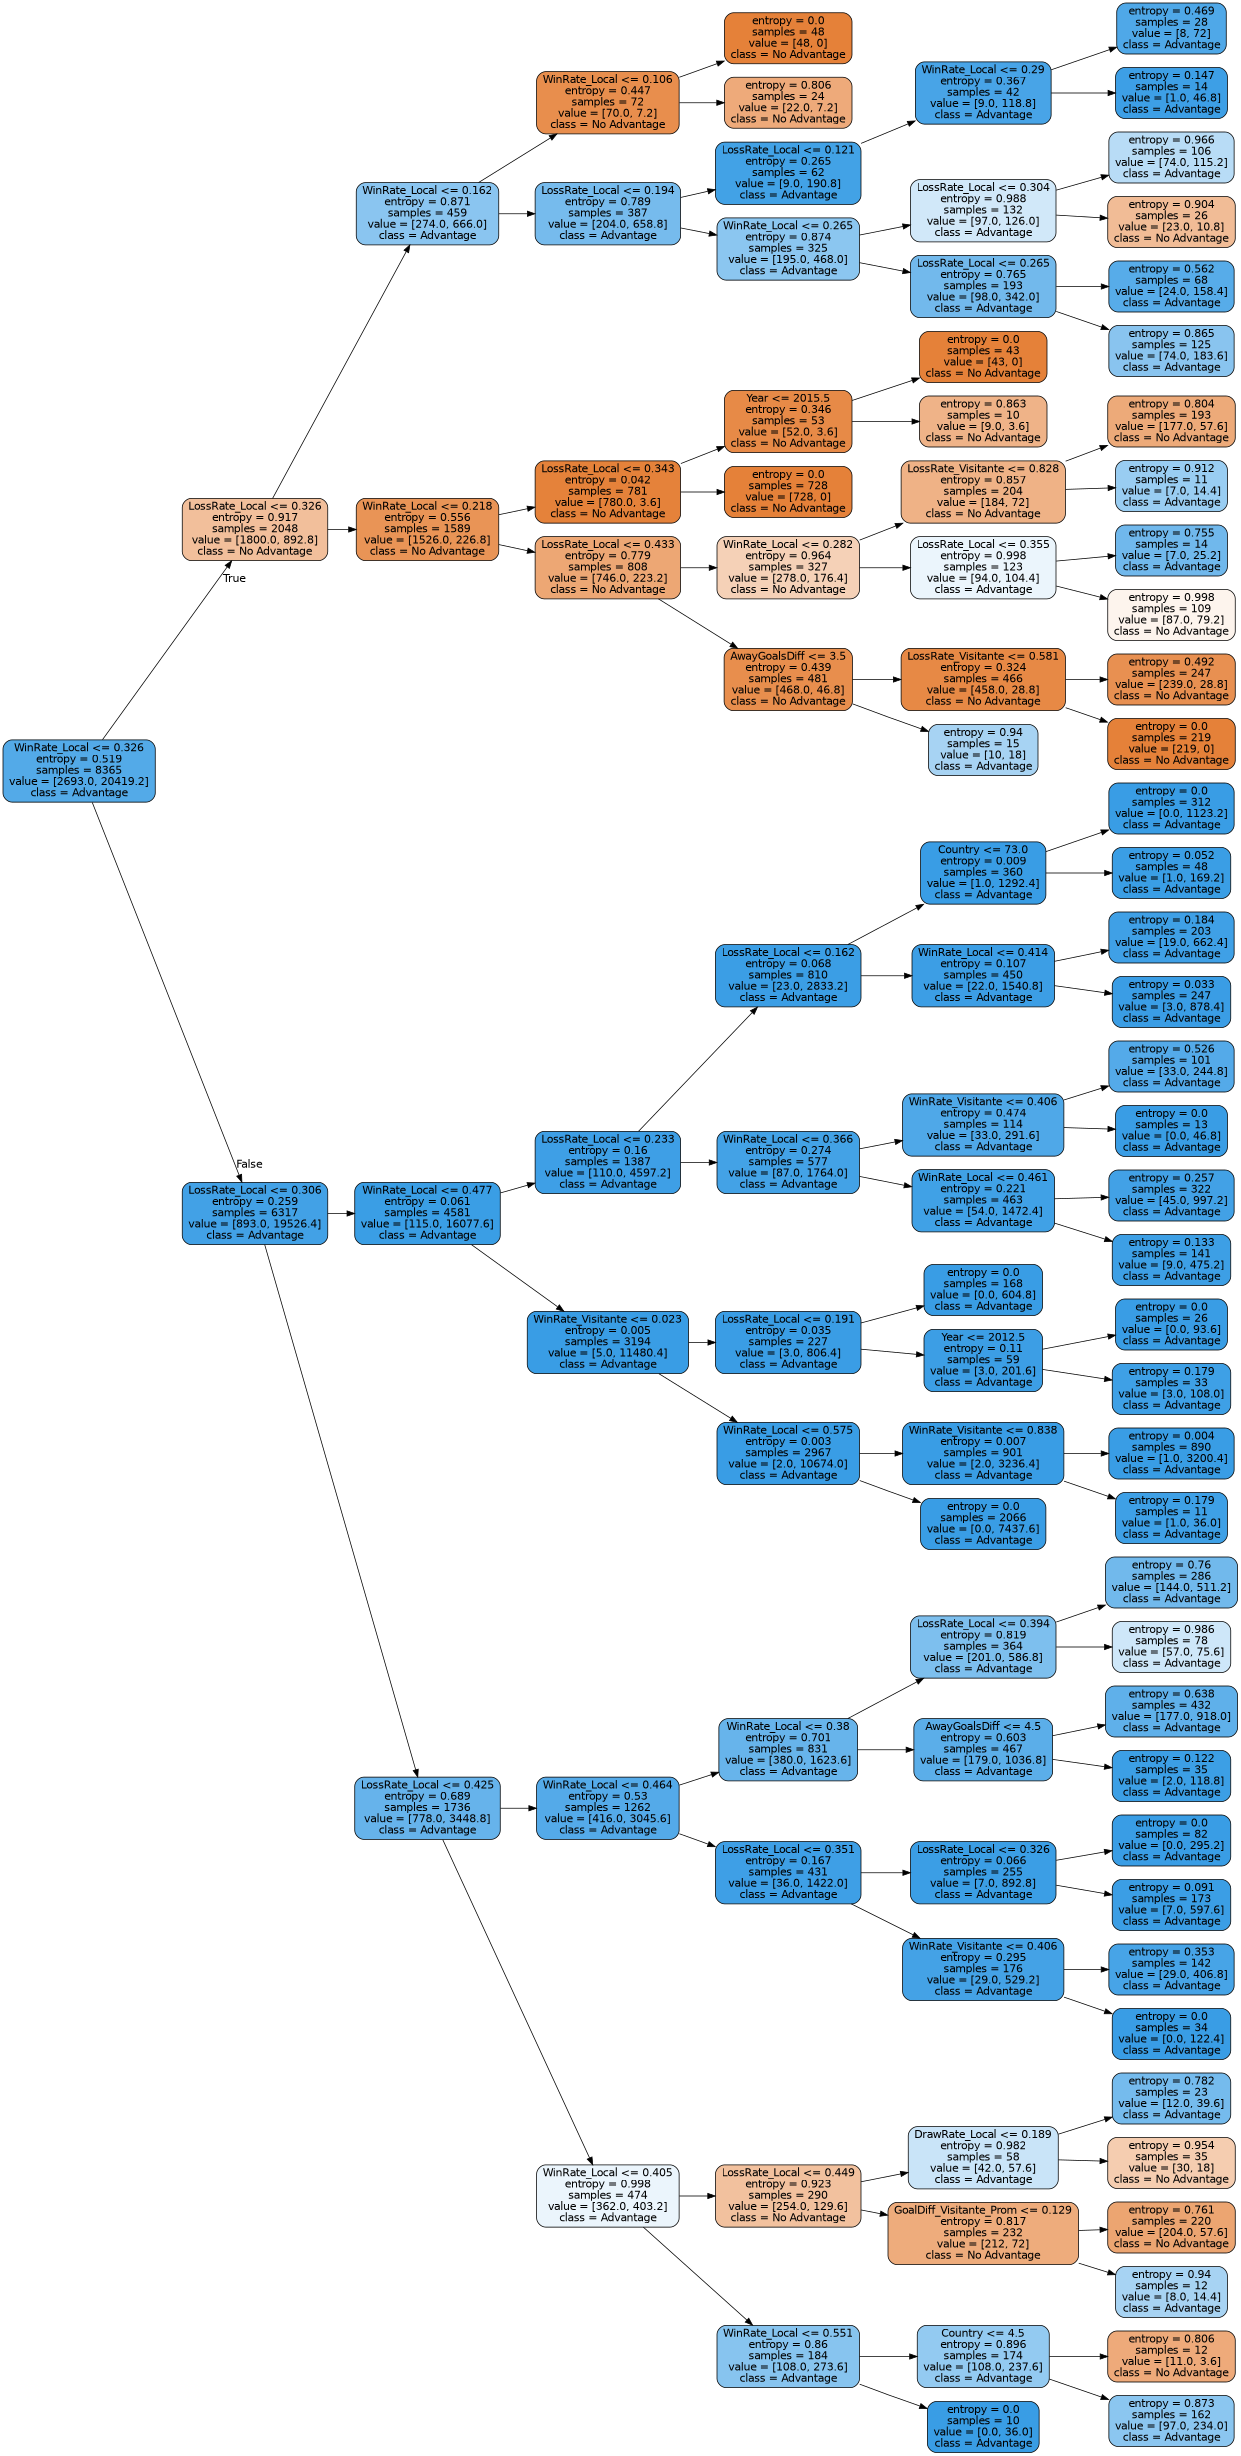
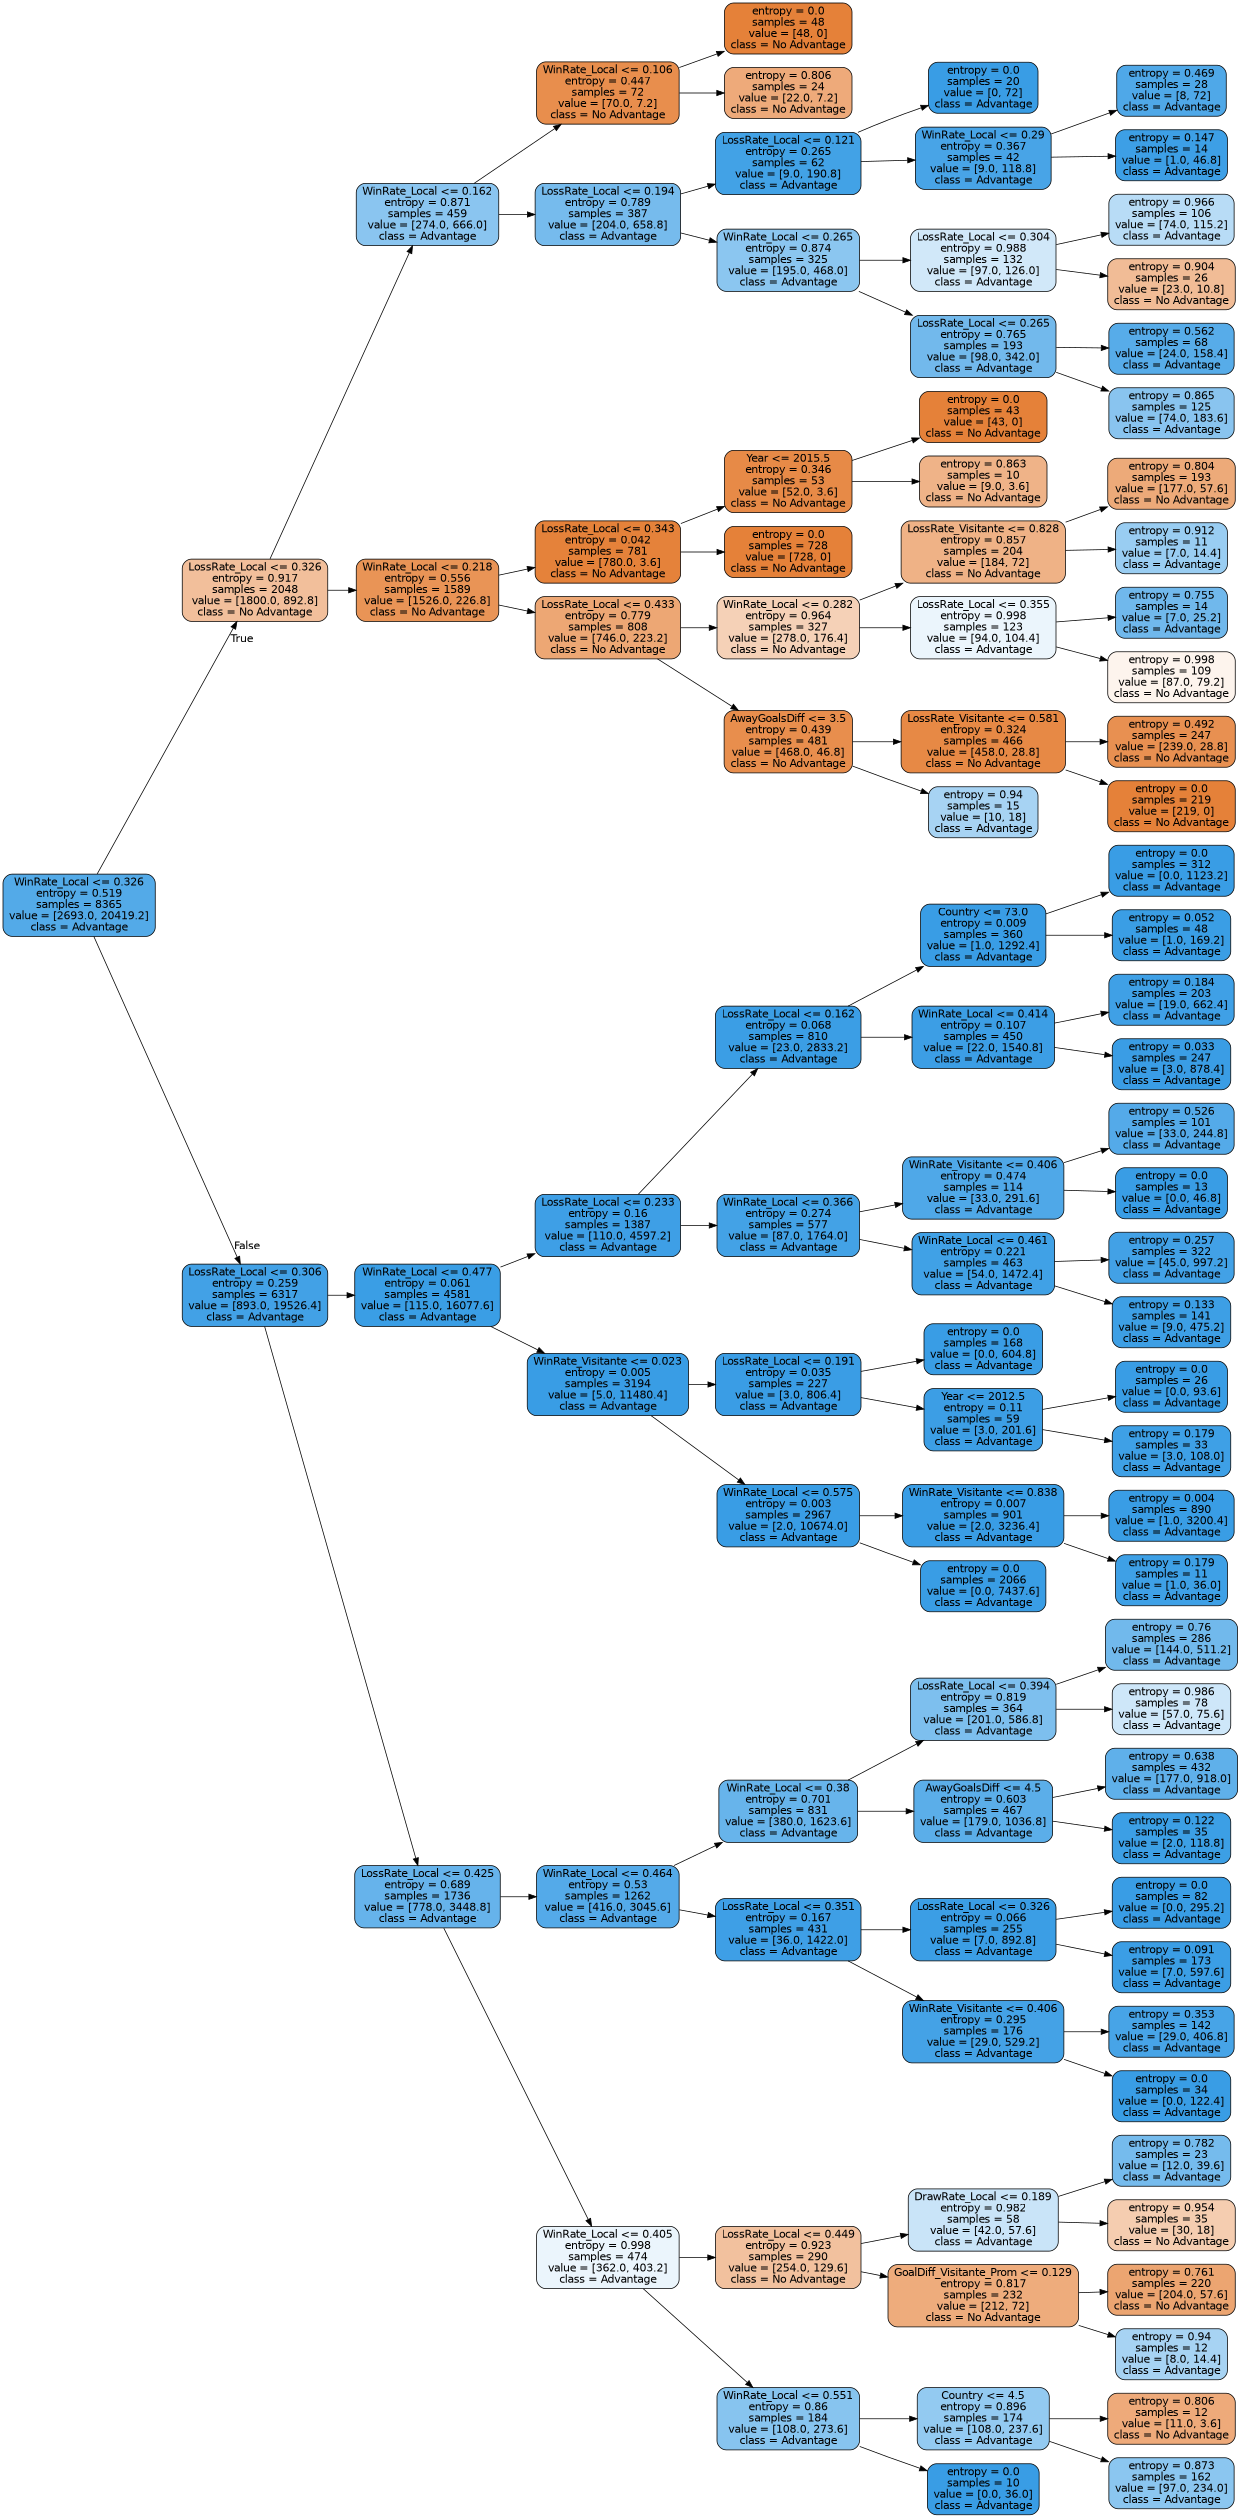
node "entropy = 0.0 samples = 20 value = [0, 72] class = Advantage": added
